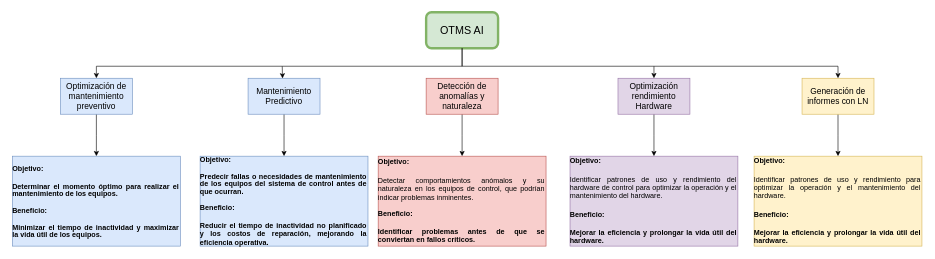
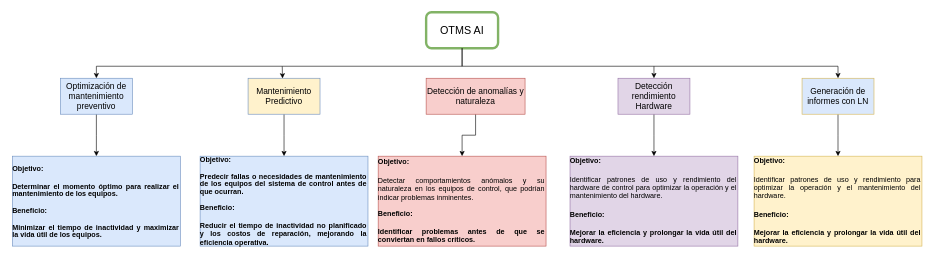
node "OTMS AI": fillcolor #d5e8d4 -> #ffffff
node "Mantenimiento Predictivo": fillcolor #dae8fc -> #fff2cc
node "Detección de anomalías y naturaleza": size 72x36 -> 99x36
node "Optimización rendimiento Hardware": label "Optimización rendimiento Hardware" -> "Detección rendimiento Hardware"
node "Generación de informes con LN": fillcolor #fff2cc -> #dae8fc
